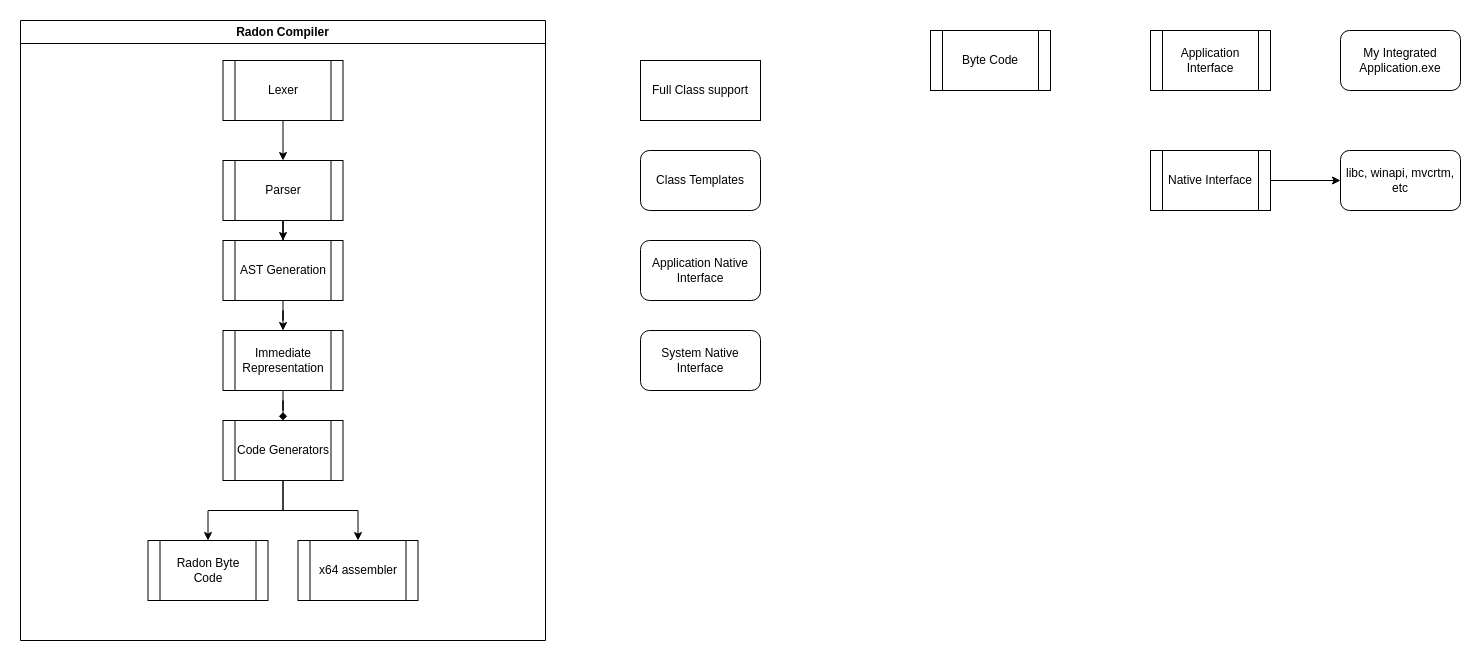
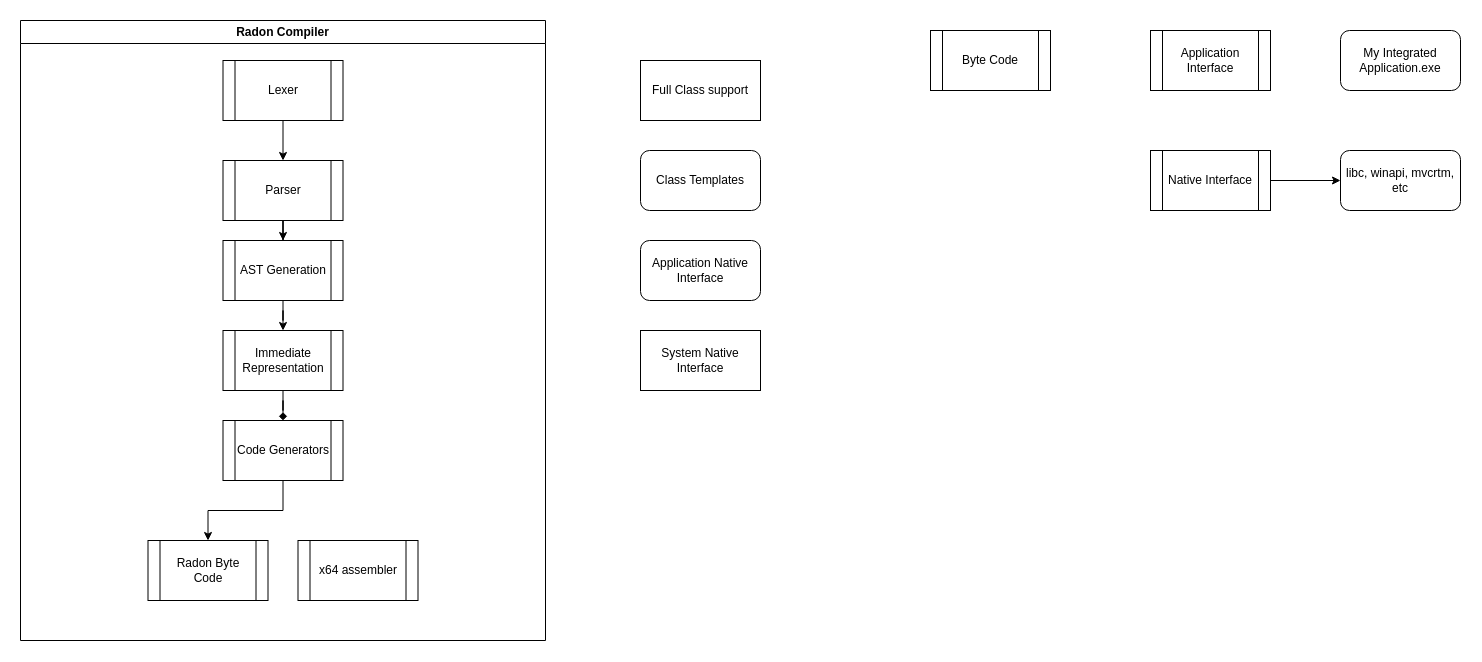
node "System Native Interface": shape rounded rectangle -> rectangle
edge "Code Generators" -> "x64 assembler": removed
